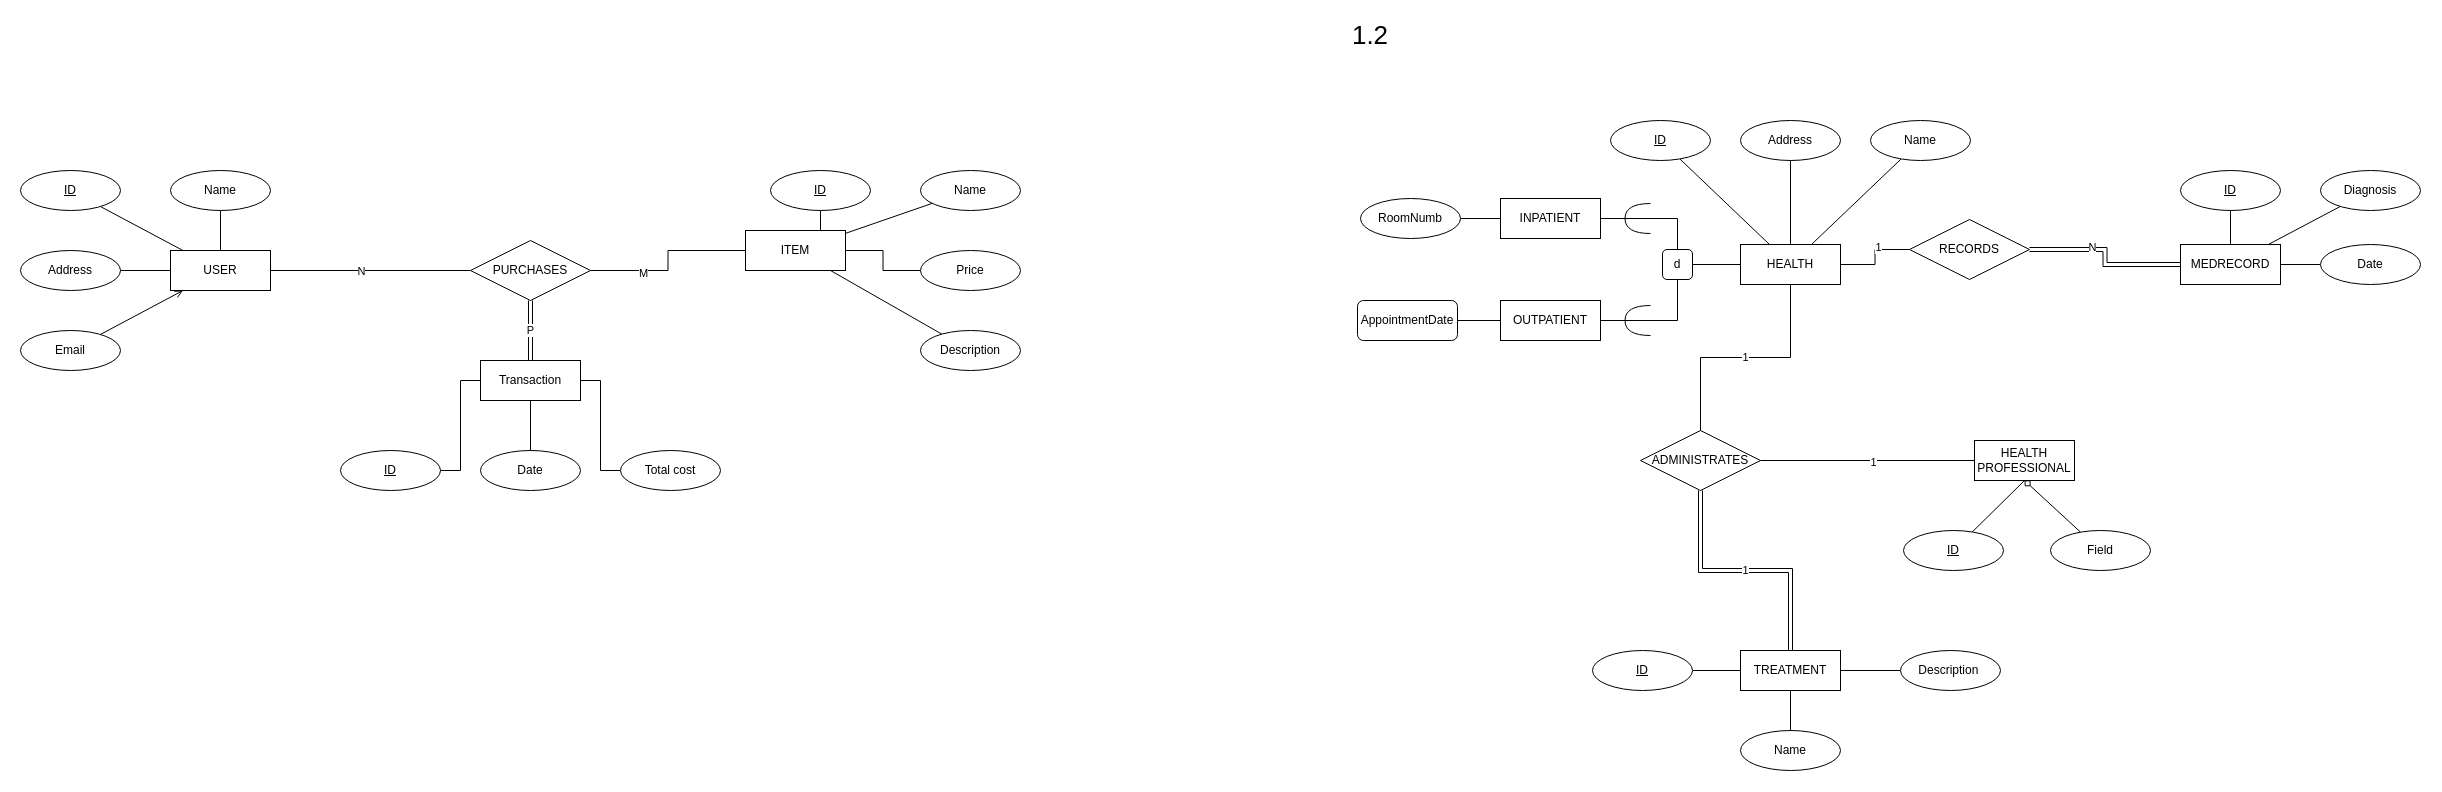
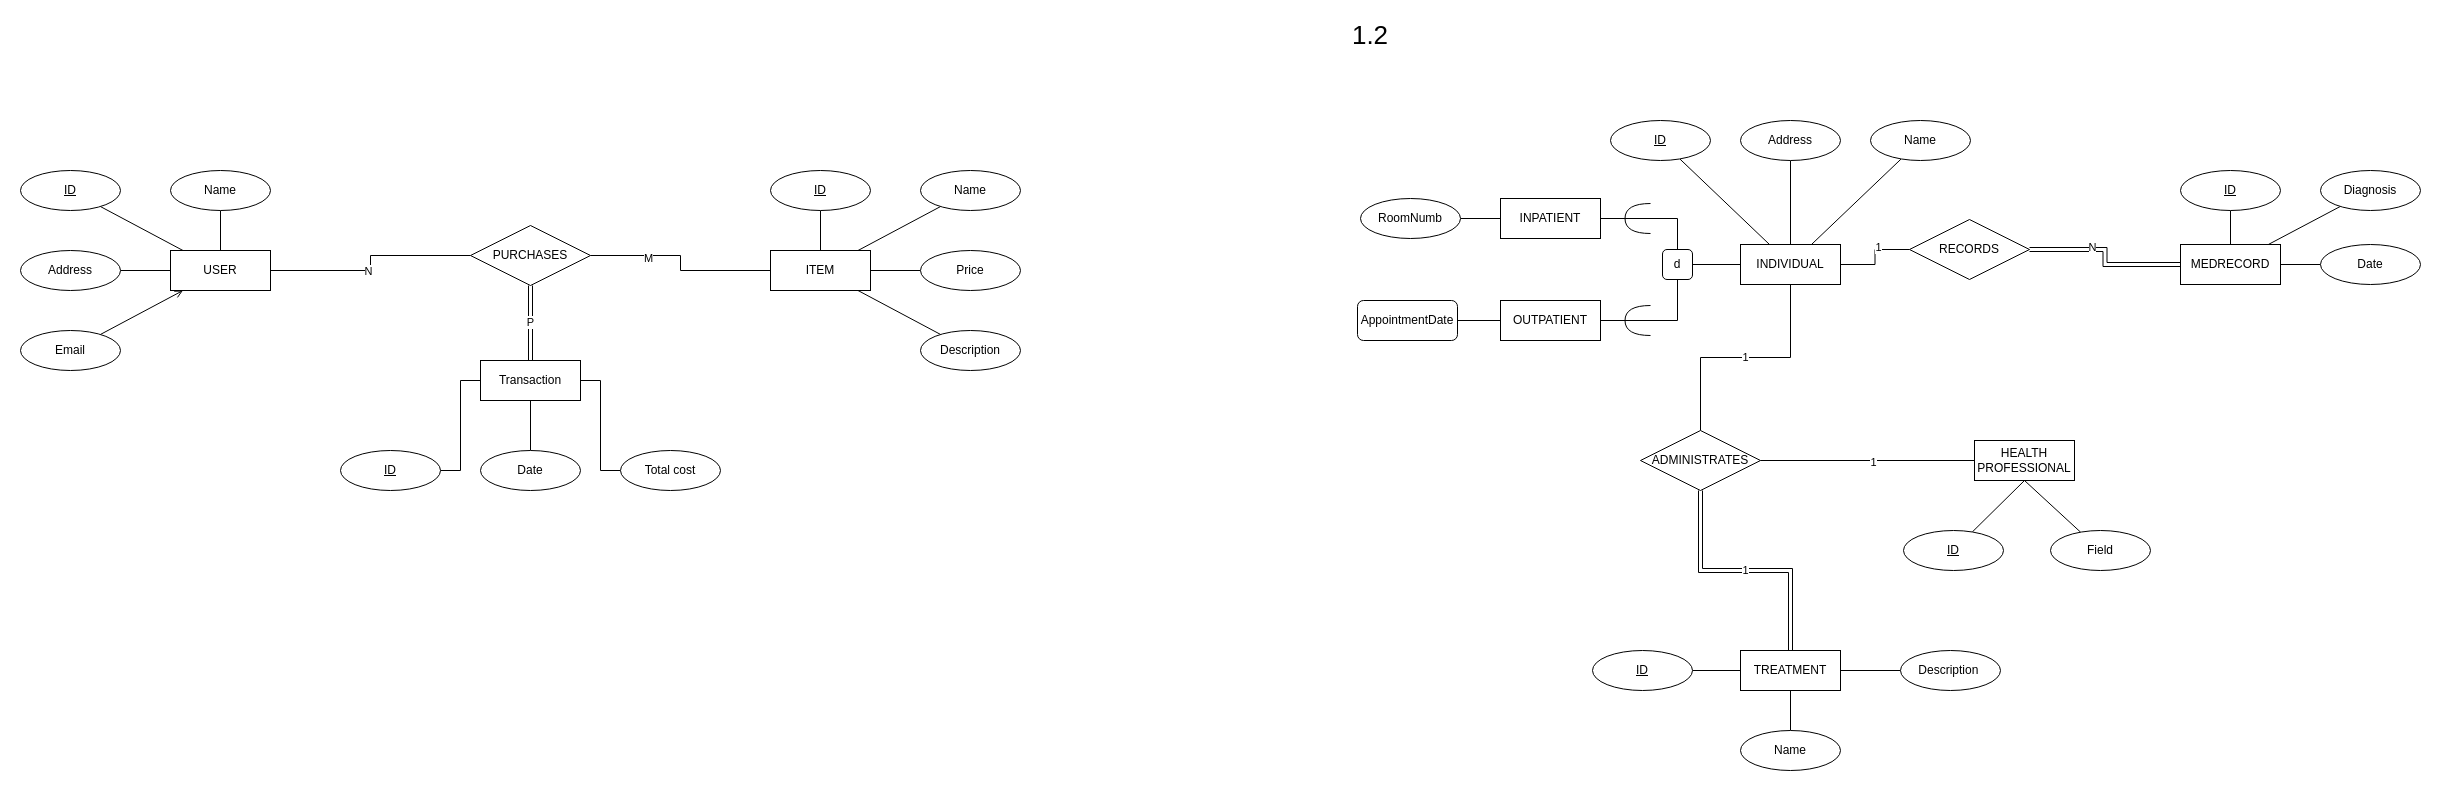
node "ITEM": moved (796, 251) -> (821, 271)
node "HEALTH": label "HEALTH" -> "INDIVIDUAL"
node "PURCHASES": moved (531, 271) -> (531, 256)
edge "Field" -> "HEALTH PROFESSIONAL": arrowhead diamond -> none
